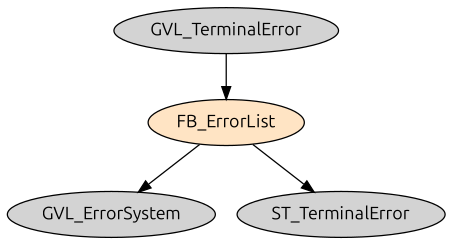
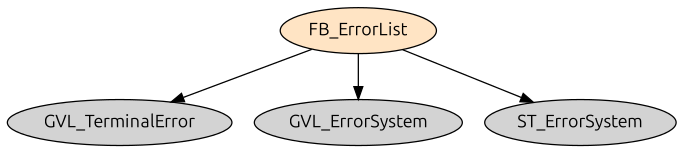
edge "GVL_TerminalError" -> "FB_ErrorList": reversed
node "ST_TerminalError": label "ST_TerminalError" -> "ST_ErrorSystem"
